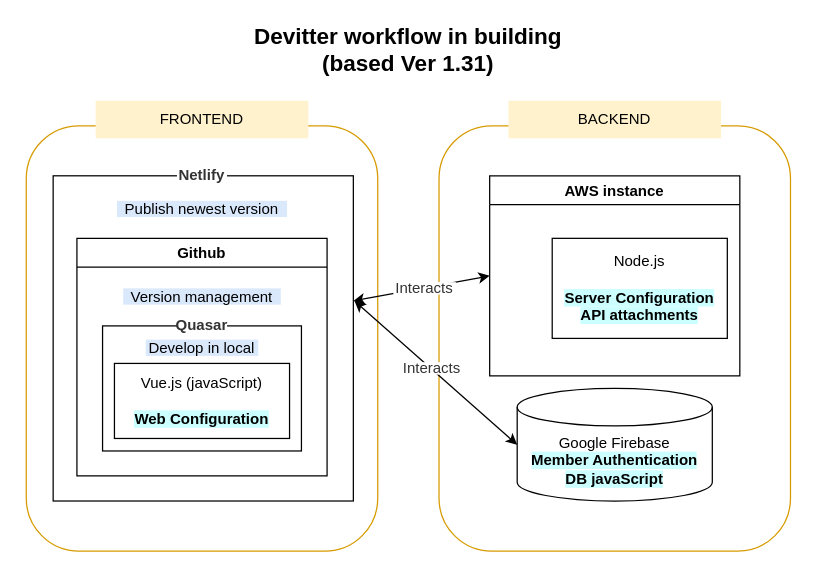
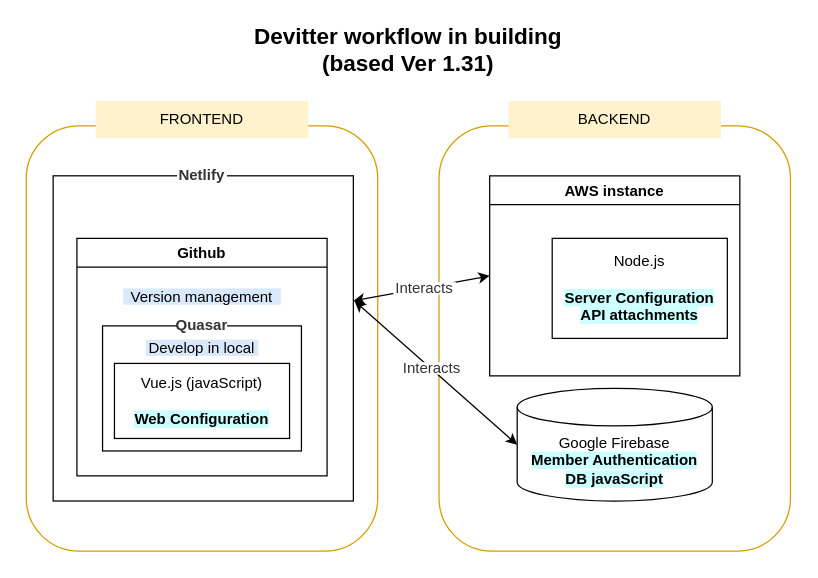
node "Publish newest version": removed
